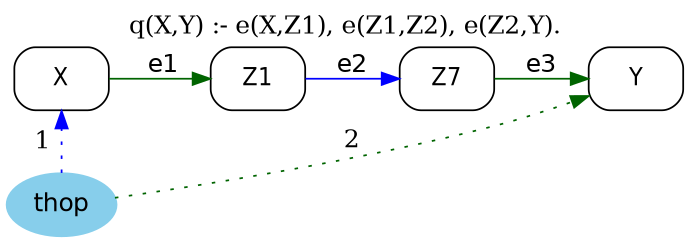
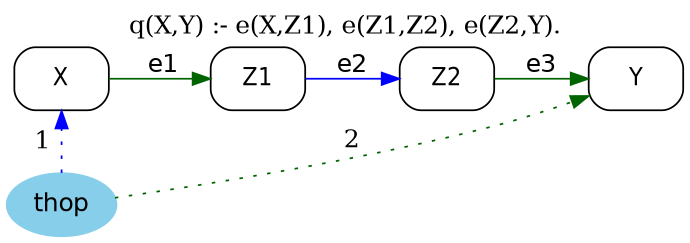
node "Z7": label "Z7" -> "Z2"
